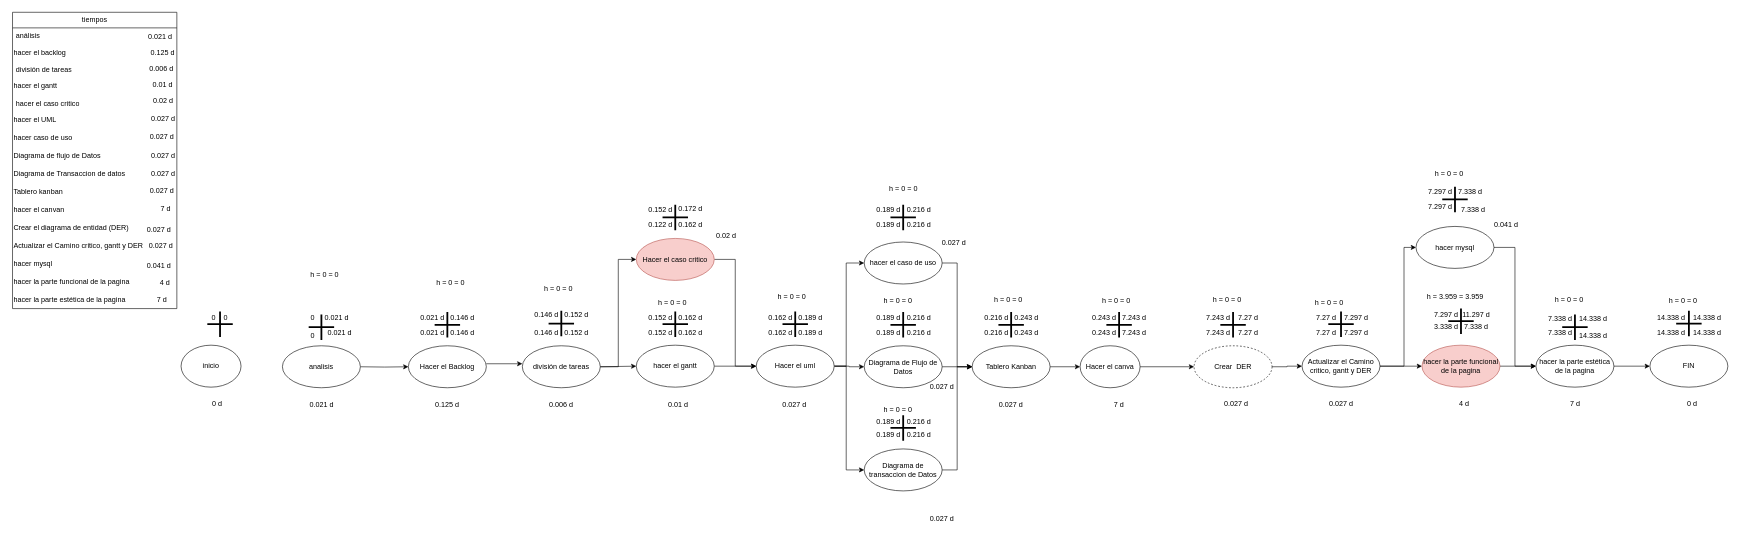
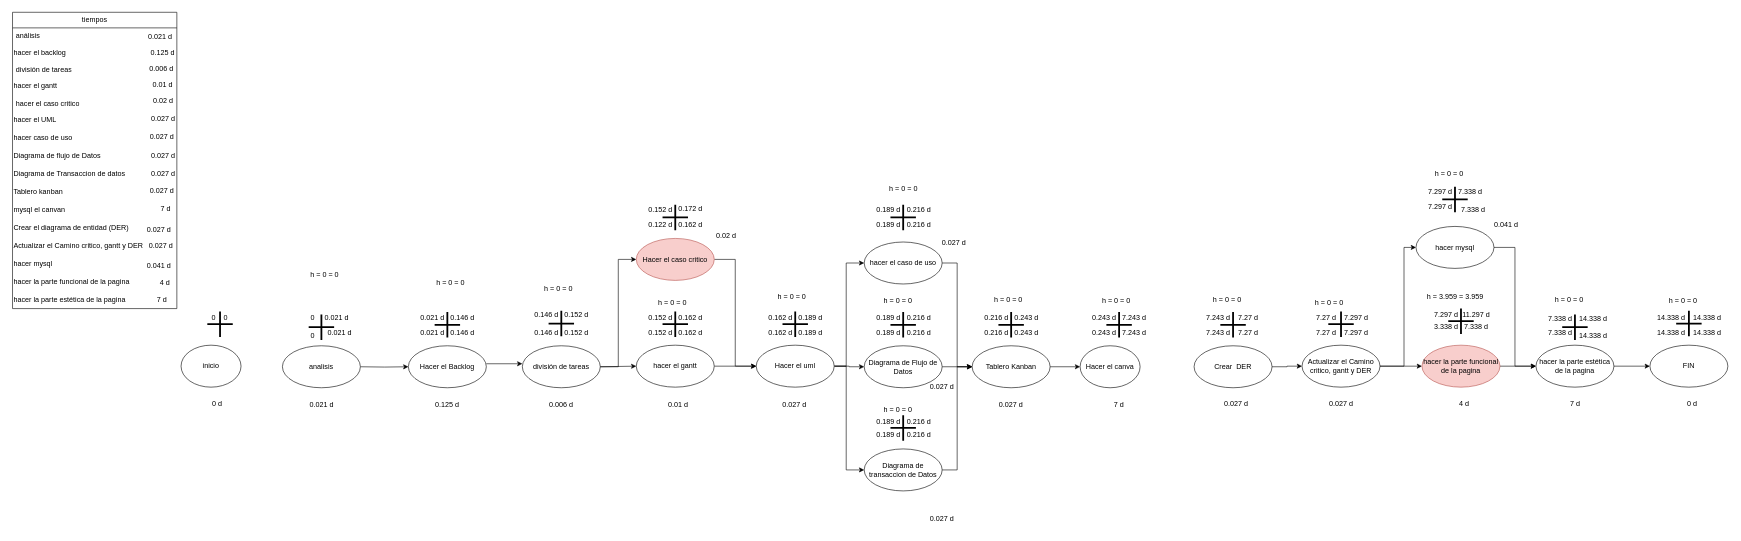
node "hacer el canvan": label "hacer el canvan" -> "mysql el canvan"
edge "Hacer el canva" -> "Crear DER": removed
node "Crear DER": style dashed -> solid
